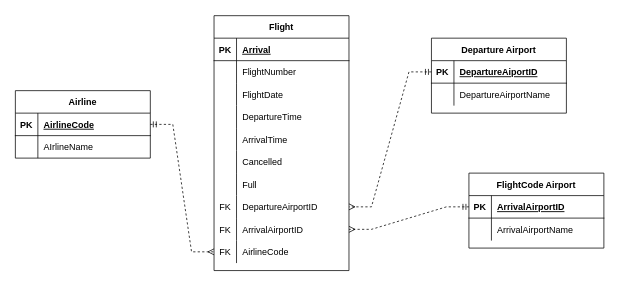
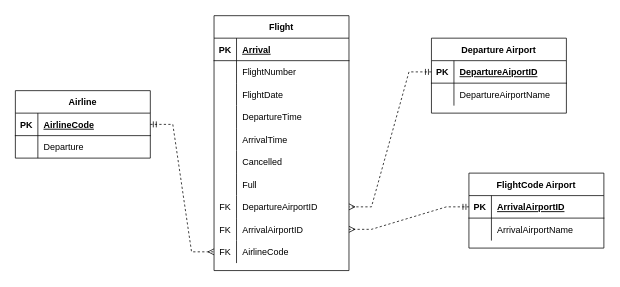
node "AIrlineName": label "AIrlineName" -> "Departure"
